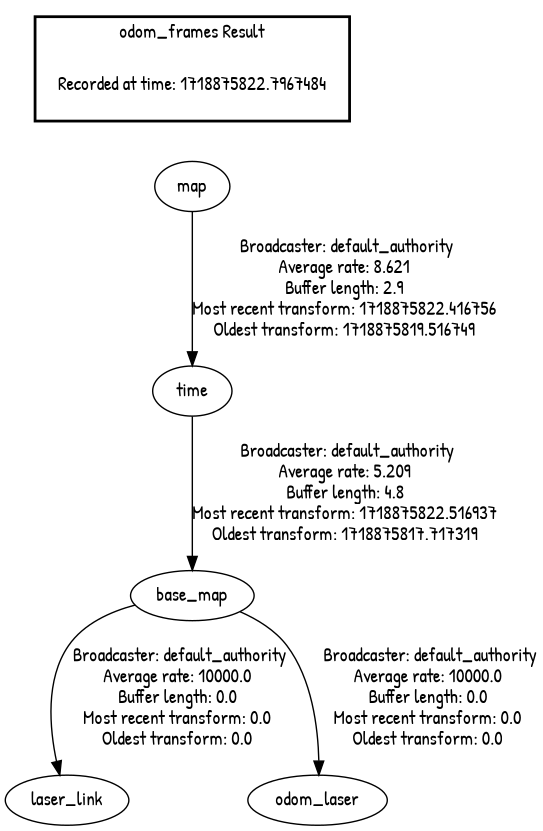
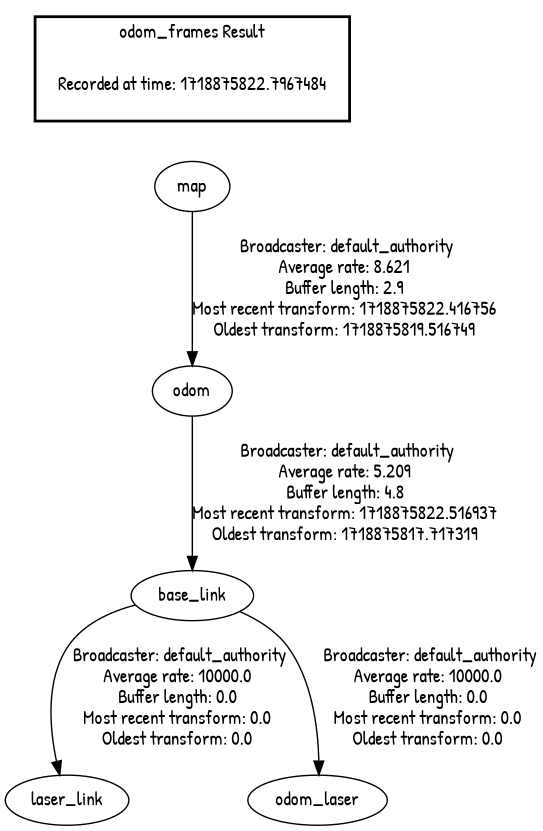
node "time": label "time" -> "odom"
node "base_map": label "base_map" -> "base_link"
